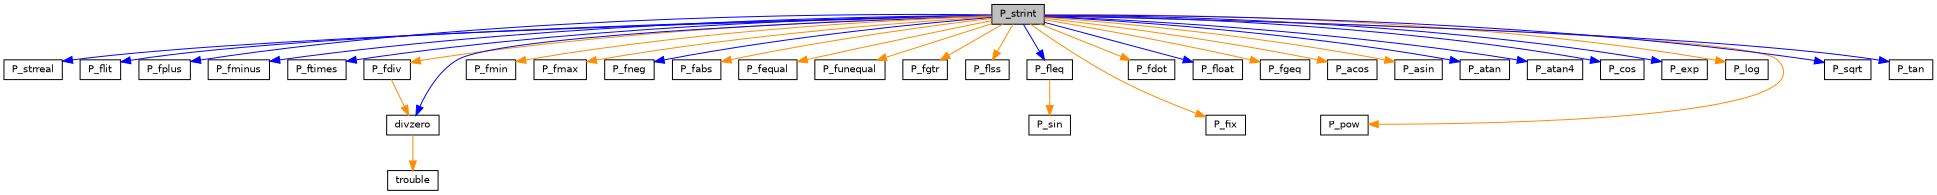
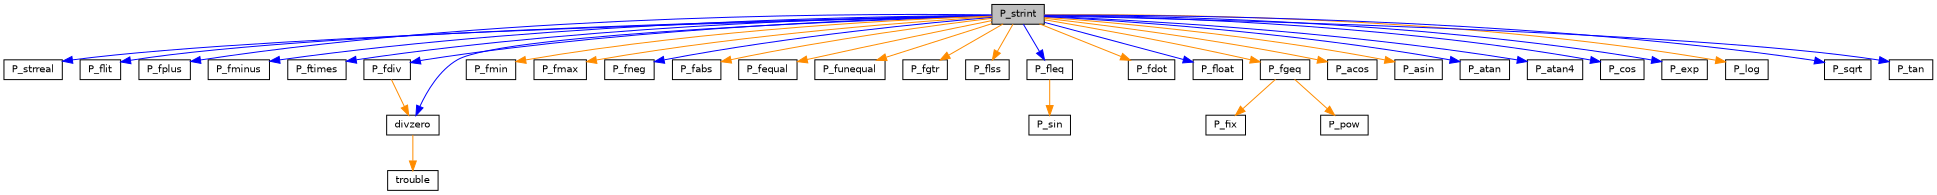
edge "P_strint" -> "P_fdiv": color darkorange -> blue
edge "P_strint" -> "P_fix": now "P_fgeq" -> "P_fix"
edge "P_strint" -> "P_pow": now "P_fgeq" -> "P_pow"
